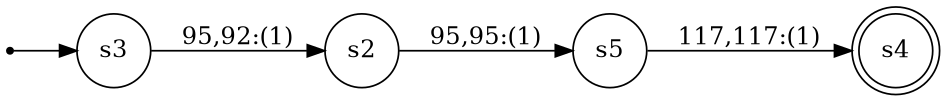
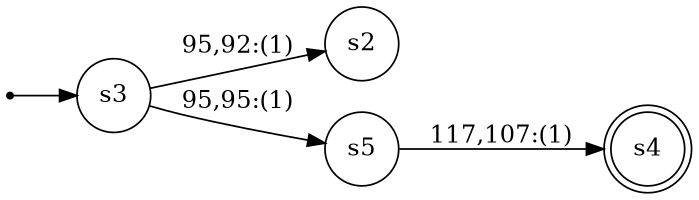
edge "s5" -> "s4": label "117,117:(1)" -> "117,107:(1)"
edge "s2" -> "s5": now "s3" -> "s5"
